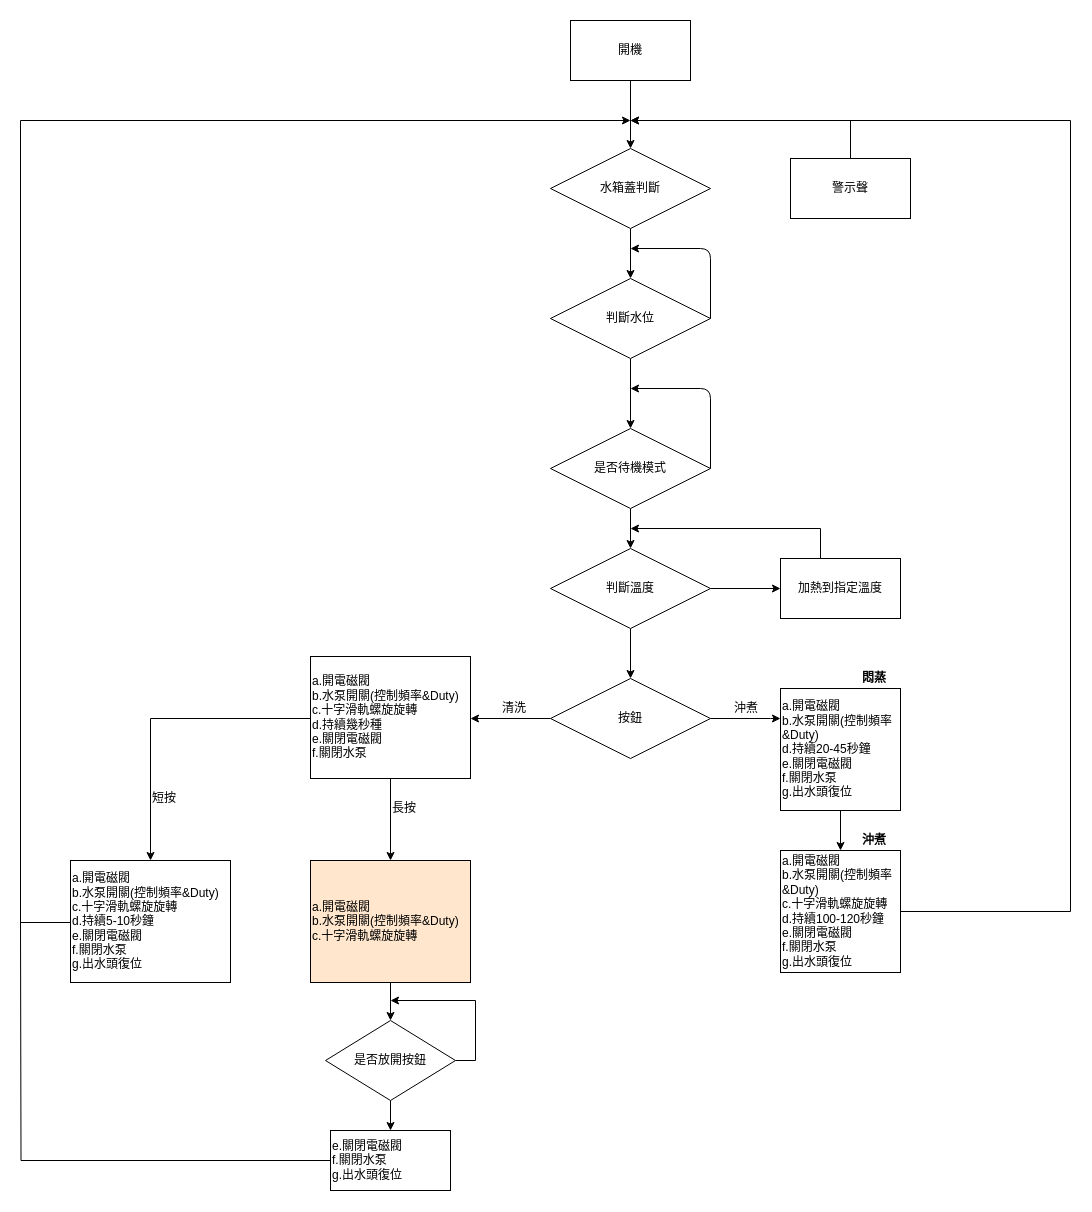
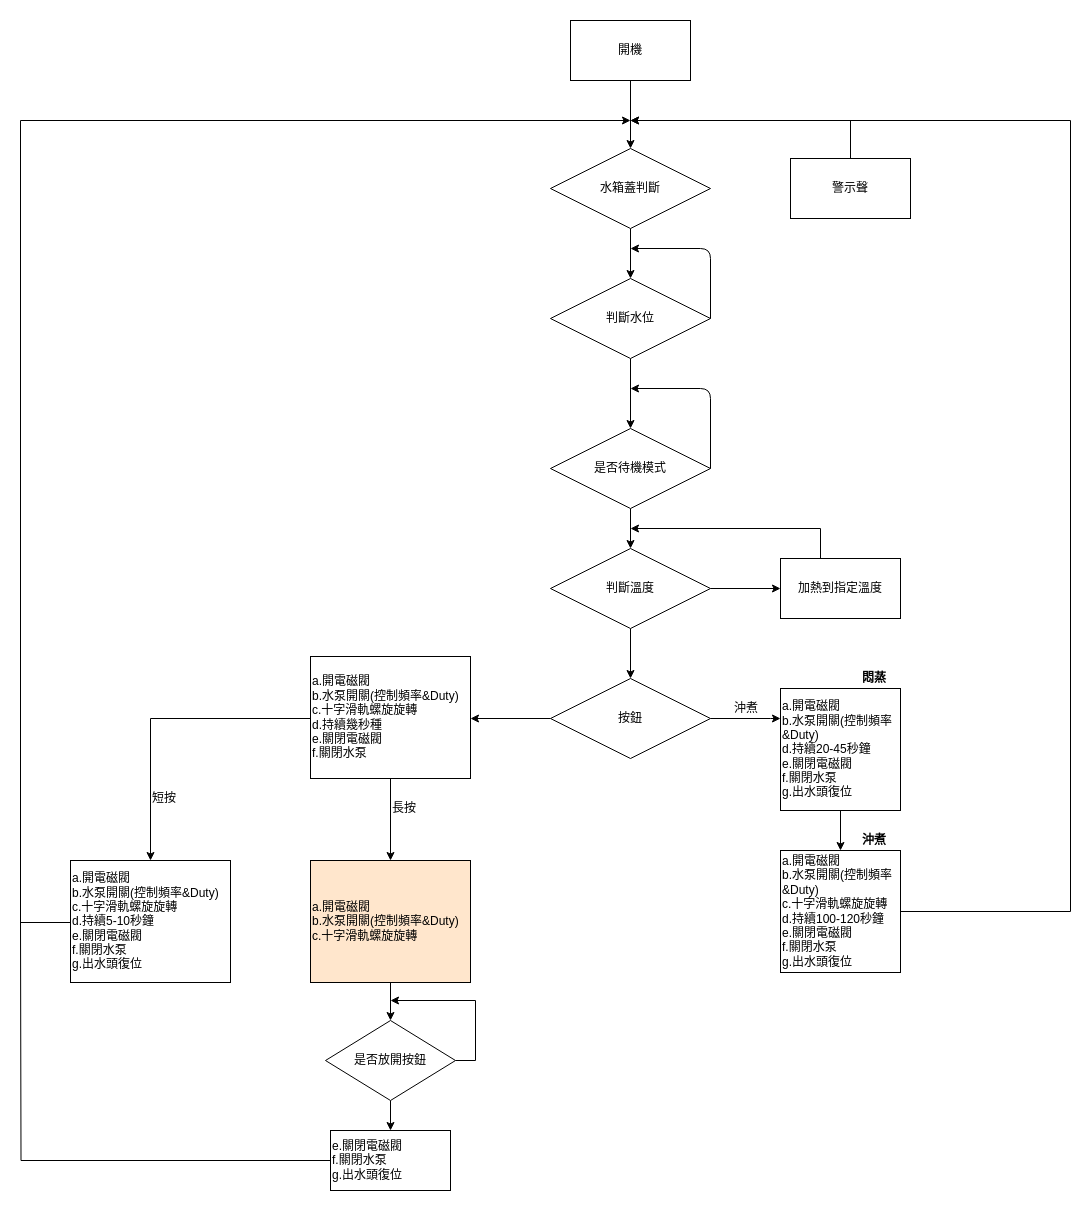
node "清洗": removed
